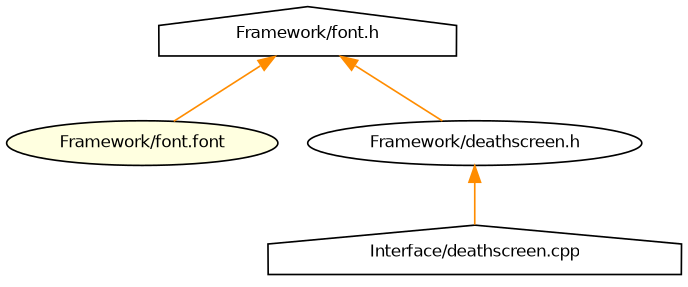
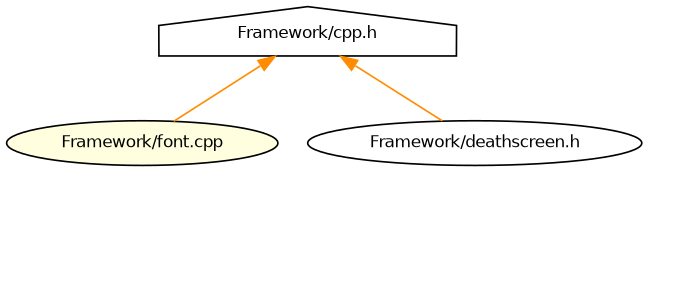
node "Framework/font.h": label "Framework/font.h" -> "Framework/cpp.h"
node "Framework/font.font": label "Framework/font.font" -> "Framework/font.cpp"
node "Interface/deathscreen.cpp": removed
